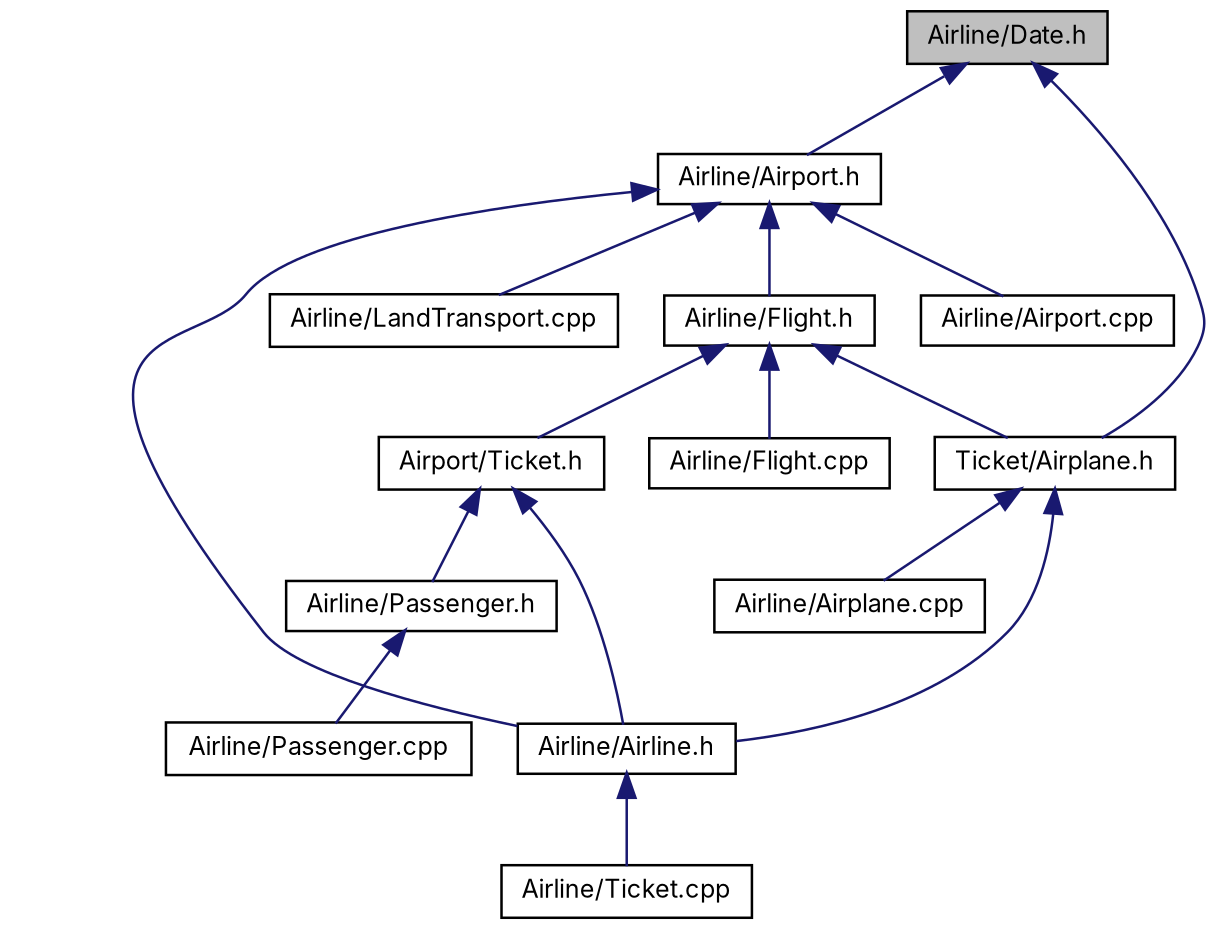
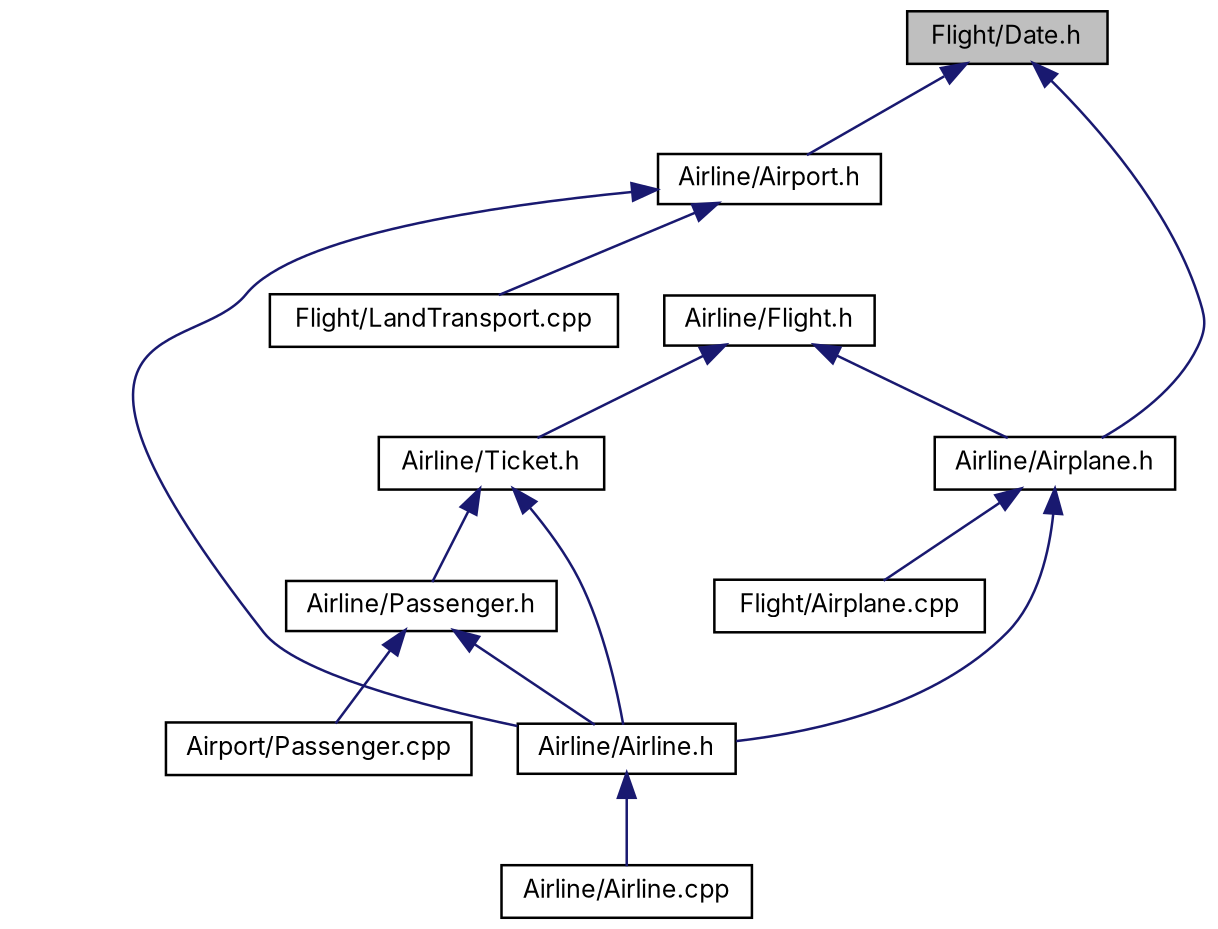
node "Airline/Date.h": label "Airline/Date.h" -> "Flight/Date.h"
edge "Airline/Flight.h" -> "Airline/Airport.h": removed
node "Airline/LandTransport.cpp": label "Airline/LandTransport.cpp" -> "Flight/LandTransport.cpp"
node "Airline/Airport.cpp": removed
node "Airport/Ticket.h": label "Airport/Ticket.h" -> "Airline/Ticket.h"
node "Airline/Flight.cpp": removed
node "Ticket/Airplane.h": label "Ticket/Airplane.h" -> "Airline/Airplane.h"
node "Airline/Airplane.cpp": label "Airline/Airplane.cpp" -> "Flight/Airplane.cpp"
edge "Airline/Airline.h" -> "Airline/Passenger.h": added
node "Airline/Passenger.cpp": label "Airline/Passenger.cpp" -> "Airport/Passenger.cpp"
node "Airline/Ticket.cpp": label "Airline/Ticket.cpp" -> "Airline/Airline.cpp"
